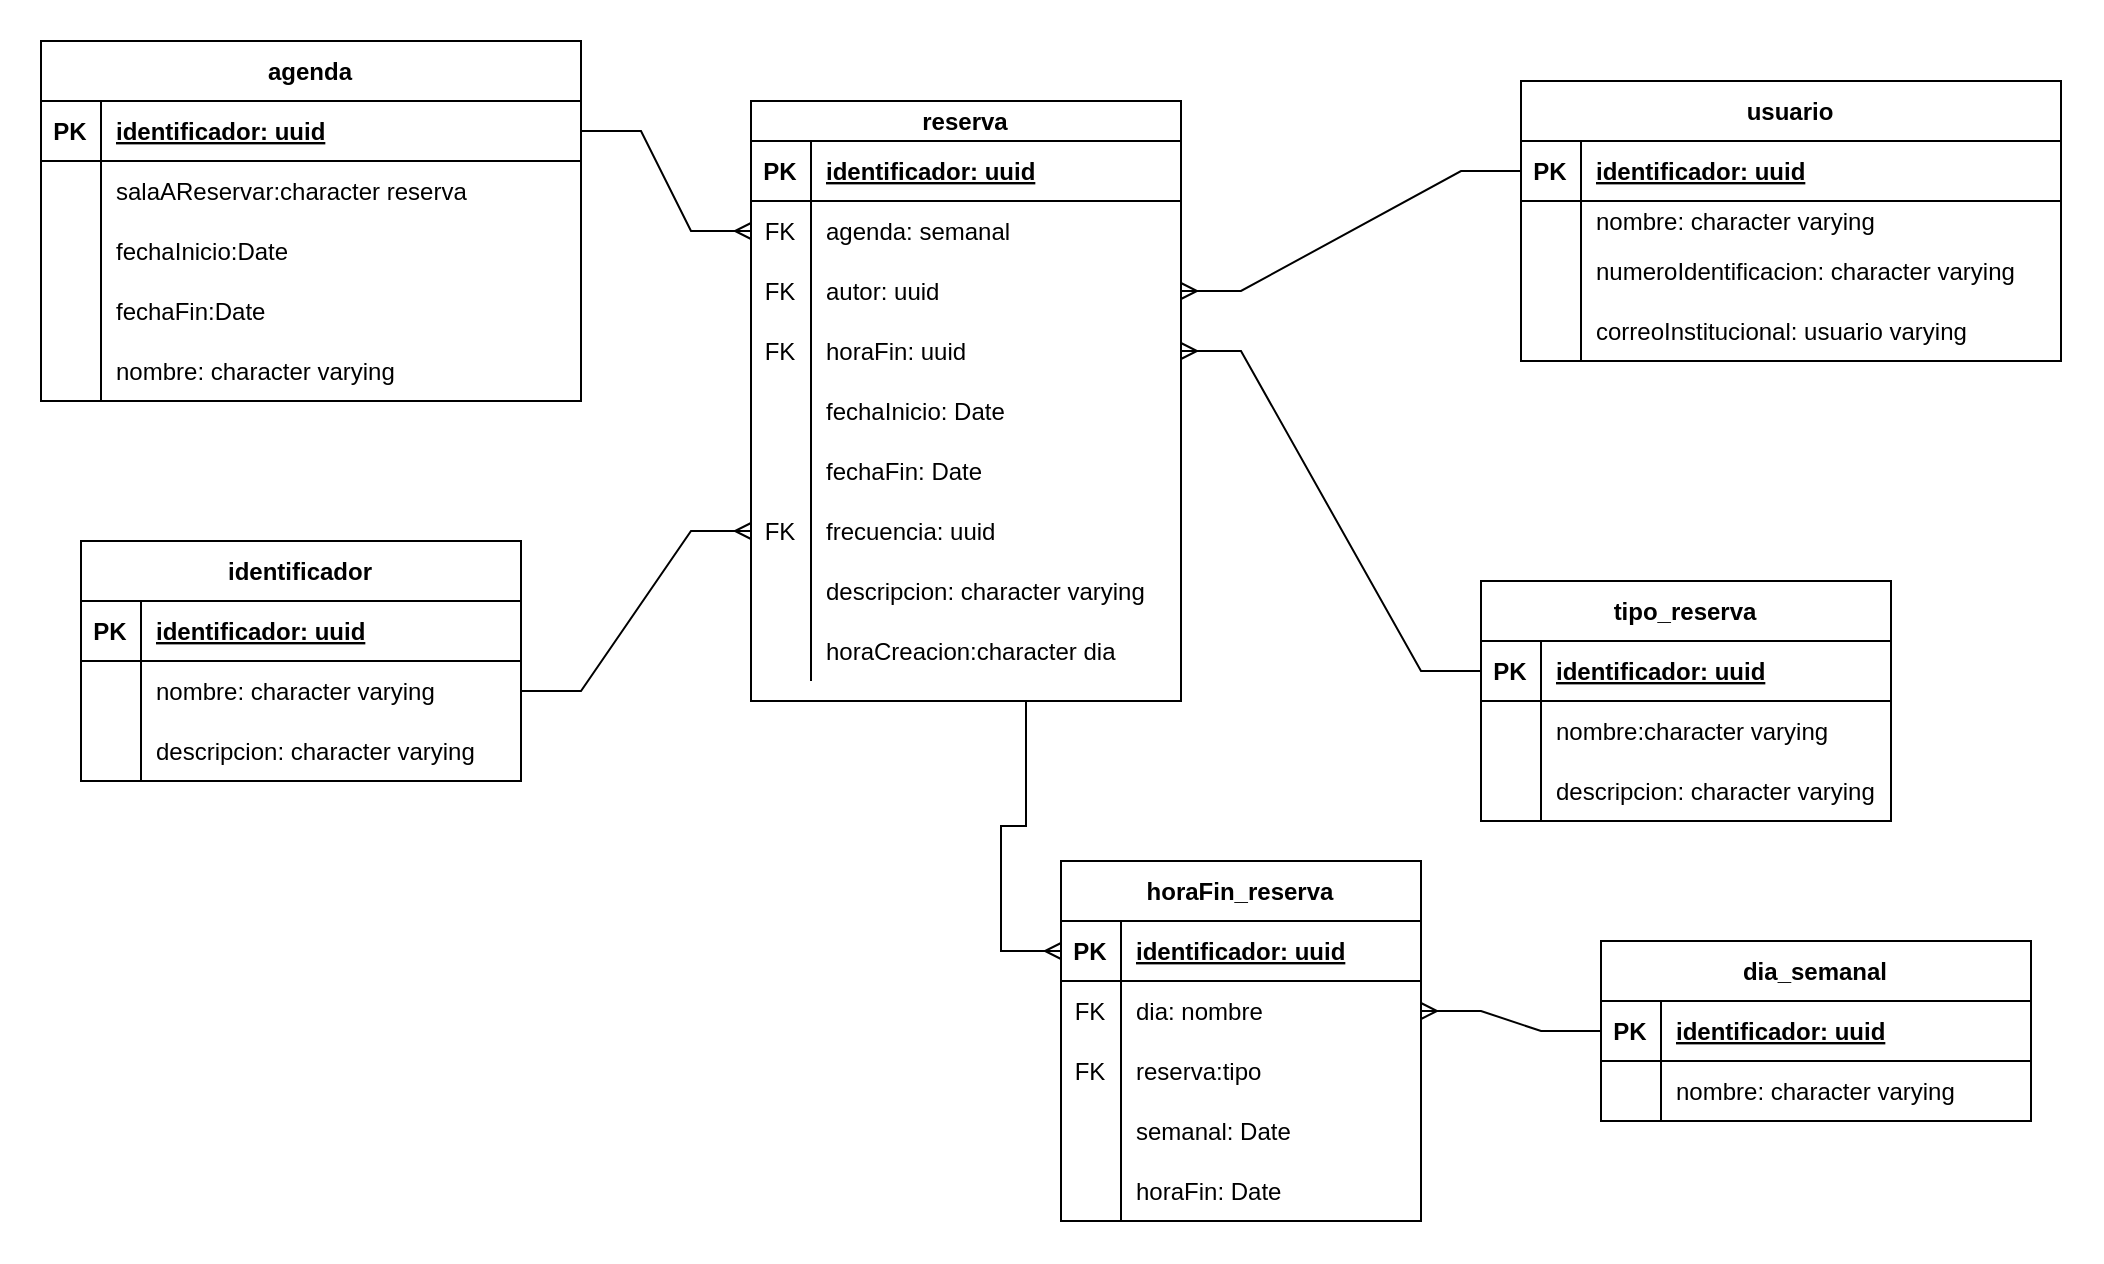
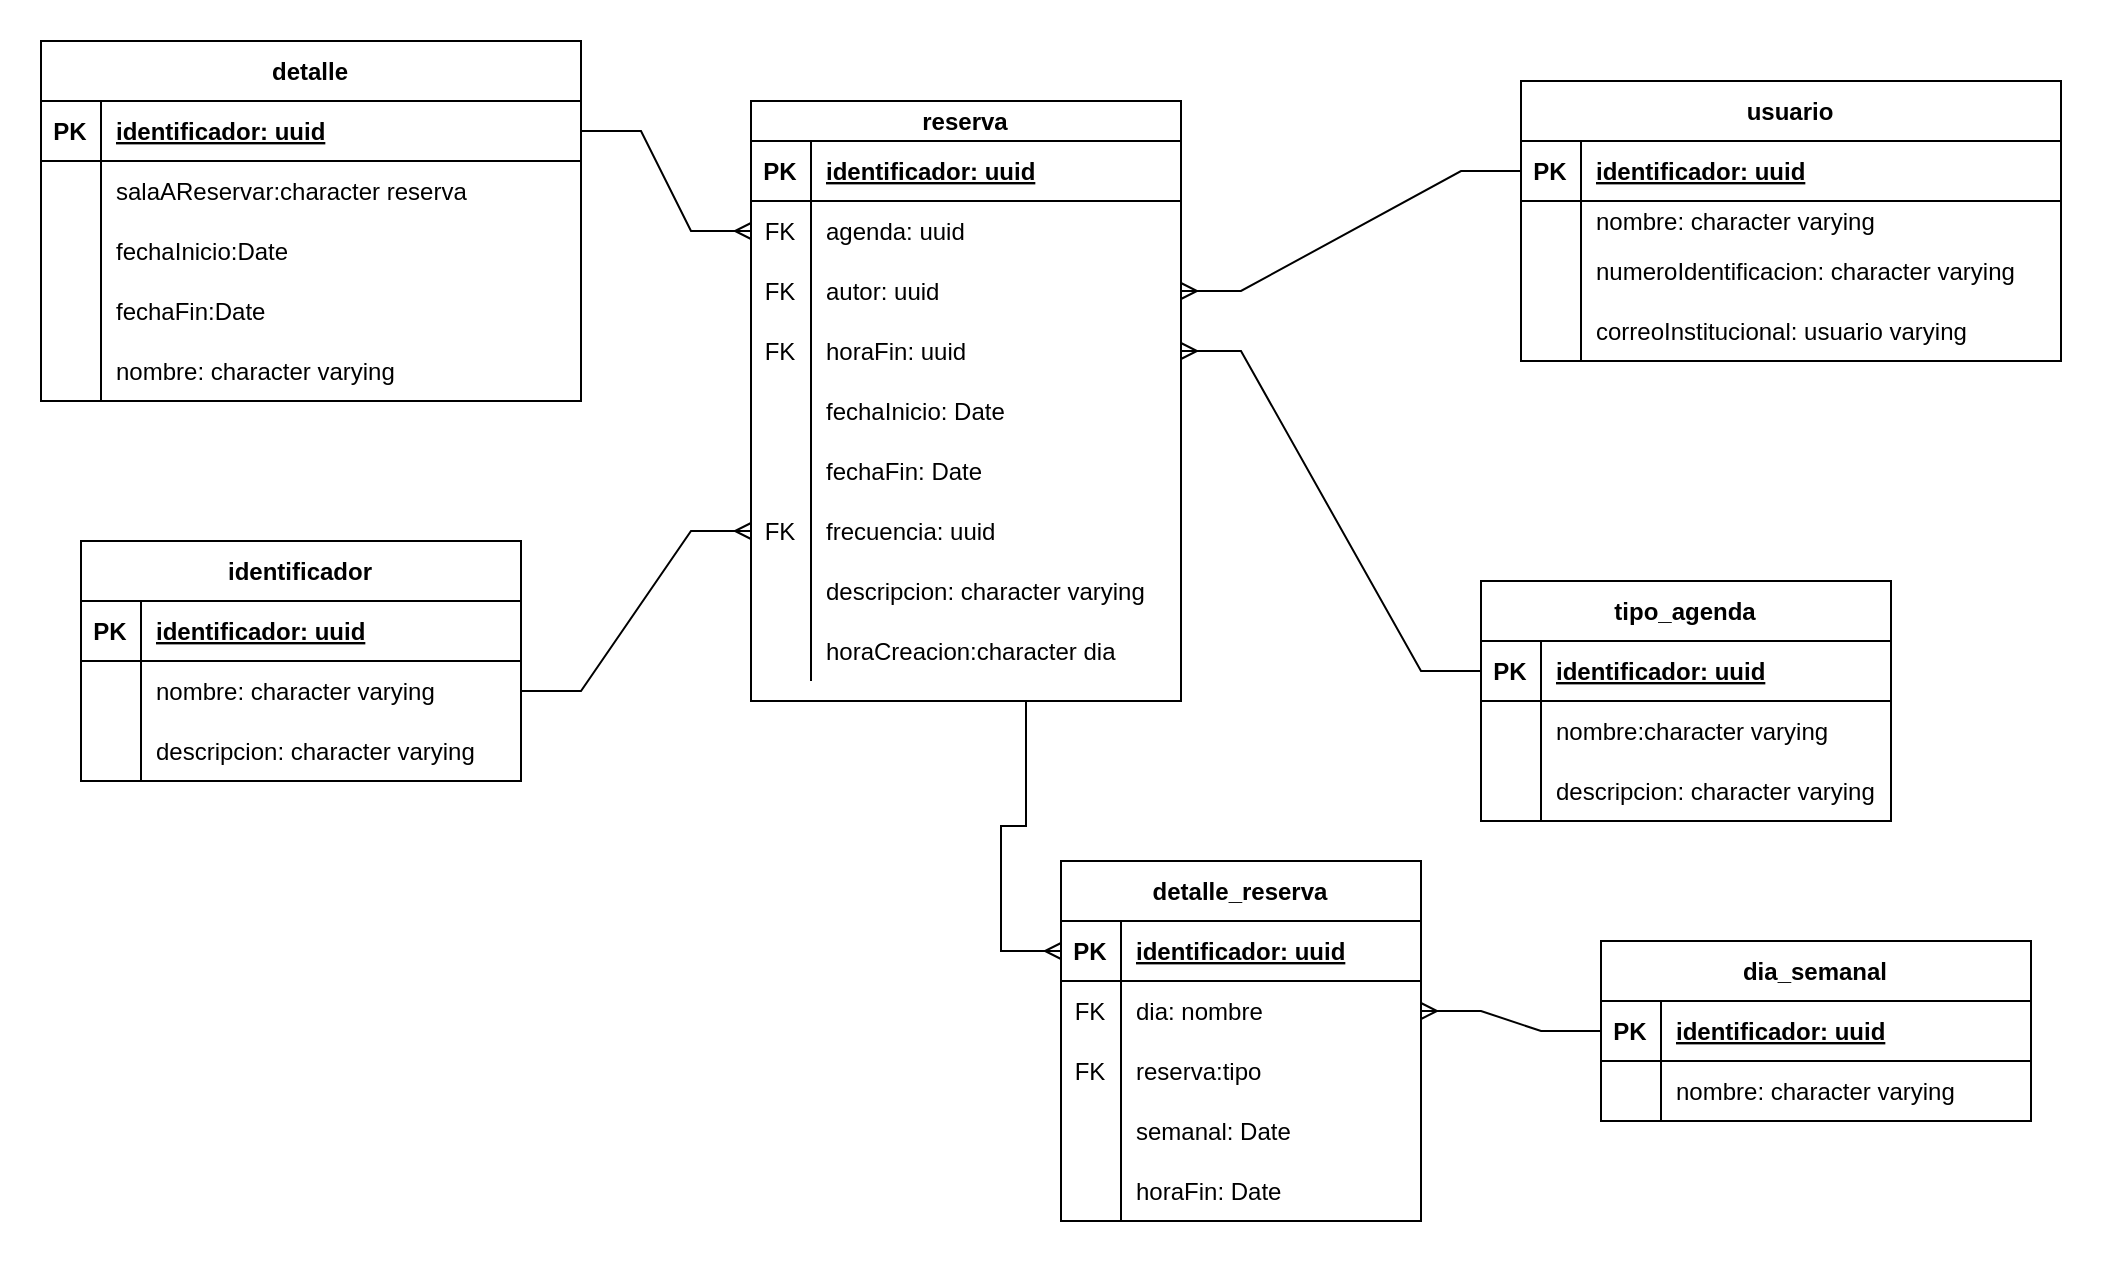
node "agenda": label "agenda" -> "detalle"
node "agenda: semanal": label "agenda: semanal" -> "agenda: uuid"
node "tipo_reserva": label "tipo_reserva" -> "tipo_agenda"
node "horaFin_reserva": label "horaFin_reserva" -> "detalle_reserva"
